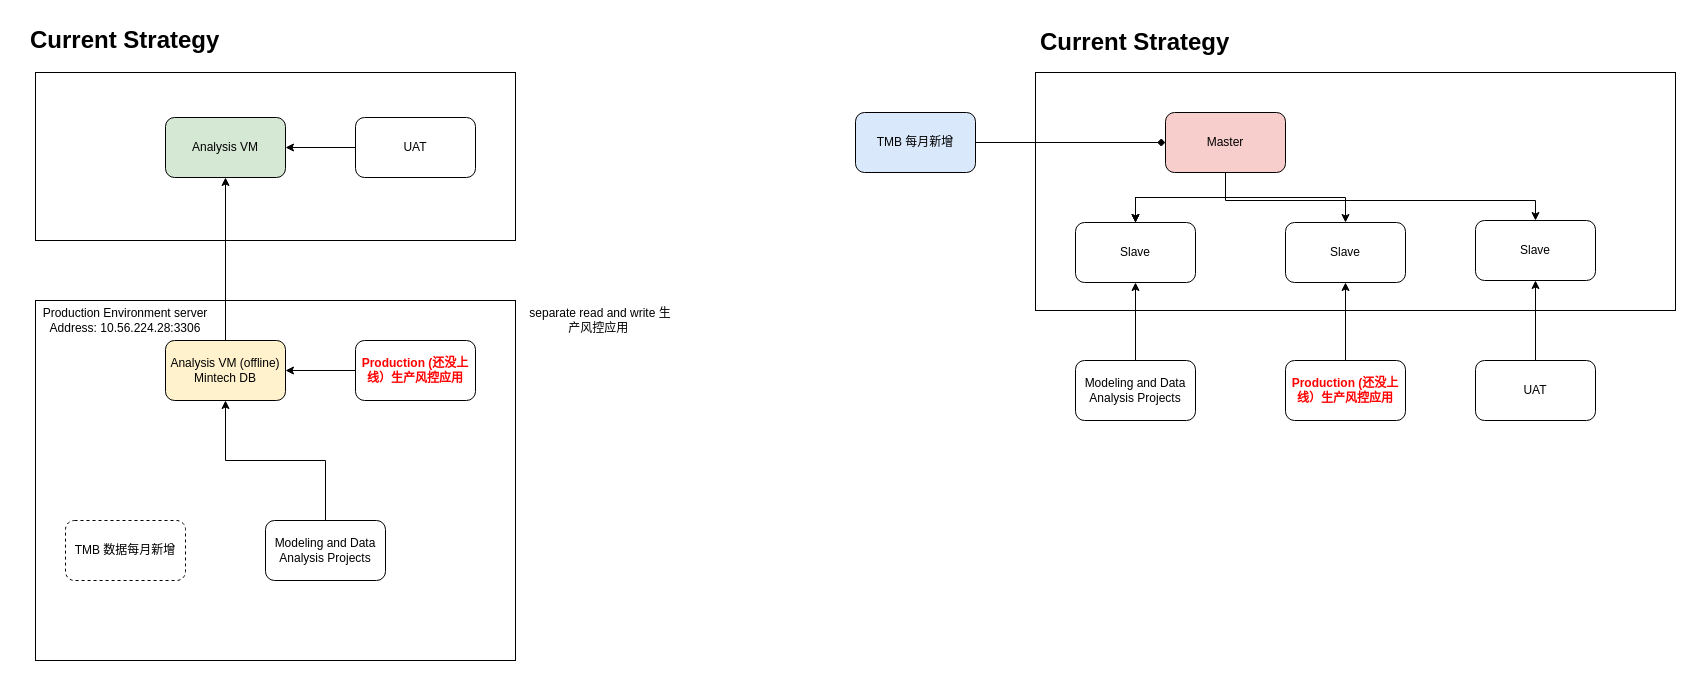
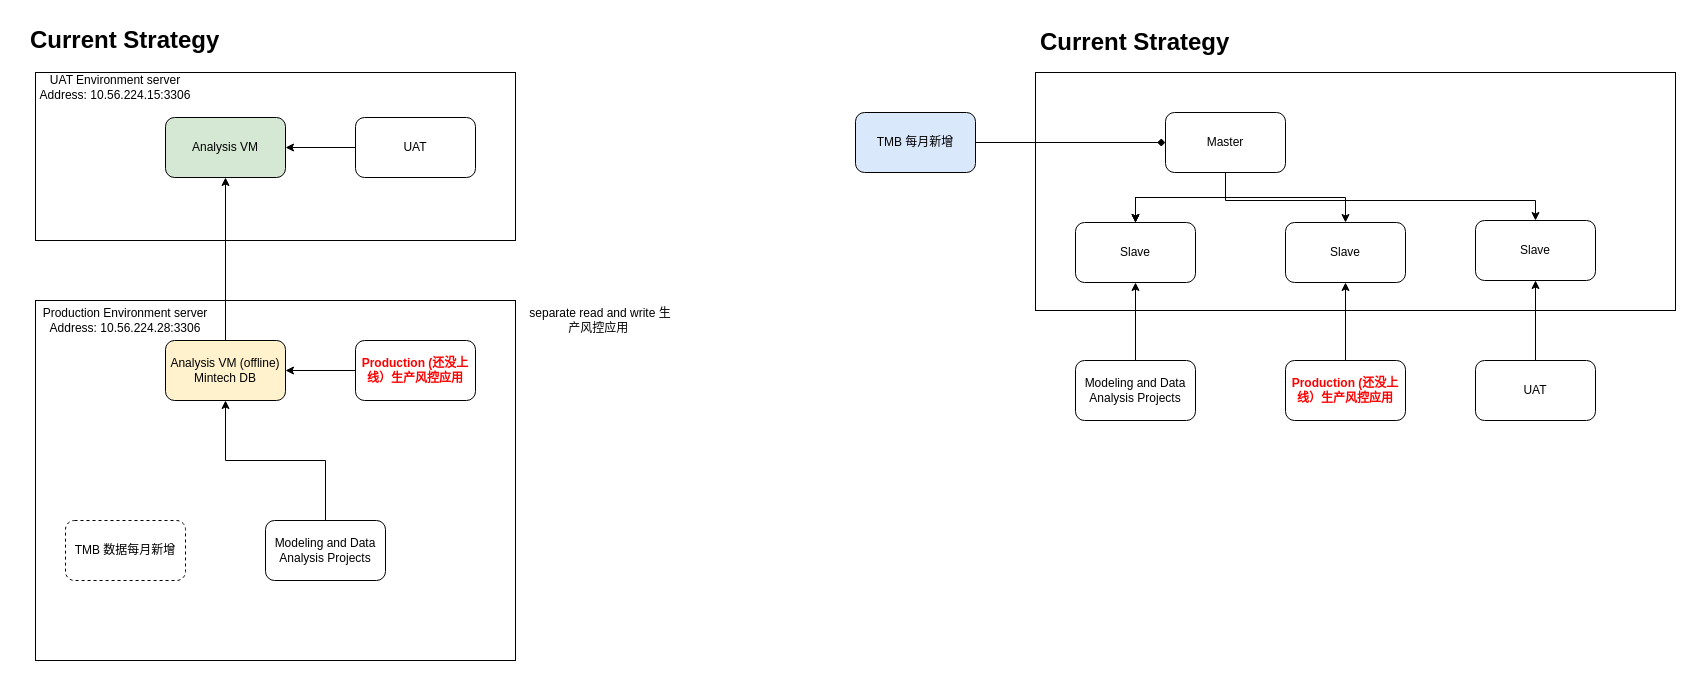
node "UAT Environment server Address: 10.56.224.15:3306": added
node "Master": fillcolor #f8cecc -> #ffffff
